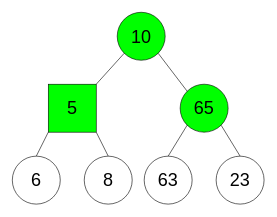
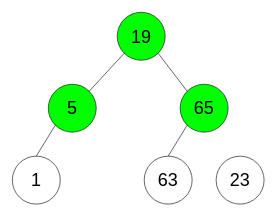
node "10": label "10" -> "19"
node "5": shape rectangle -> ellipse
edge "65" -- "23": removed
edge "5" -- "8": removed
node "6": label "6" -> "1"
node "8": removed
